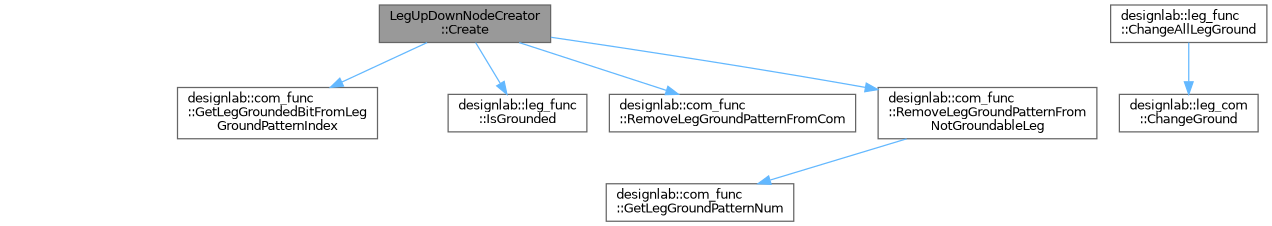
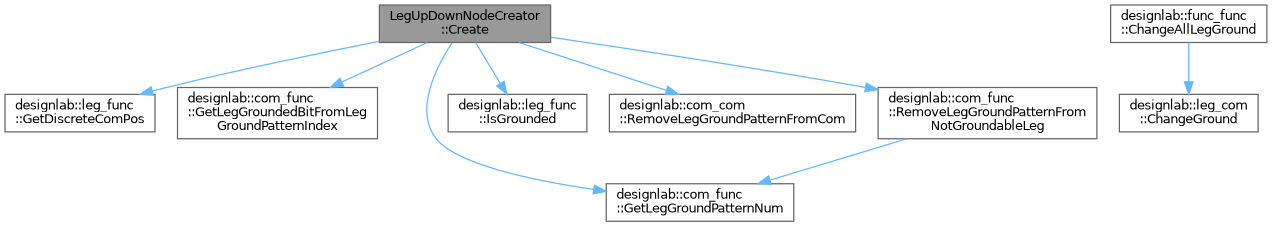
node "designlab::leg_func ::ChangeAllLegGround": label "designlab::leg_func ::ChangeAllLegGround" -> "designlab::func_func ::ChangeAllLegGround"
node "designlab::leg_func ::GetDiscreteComPos": added
node "designlab::com_func ::RemoveLegGroundPatternFromCom": label "designlab::com_func ::RemoveLegGroundPatternFromCom" -> "designlab::com_com ::RemoveLegGroundPatternFromCom"
edge "LegUpDownNodeCreator ::Create" -> "designlab::com_func ::GetLegGroundPatternNum": added
